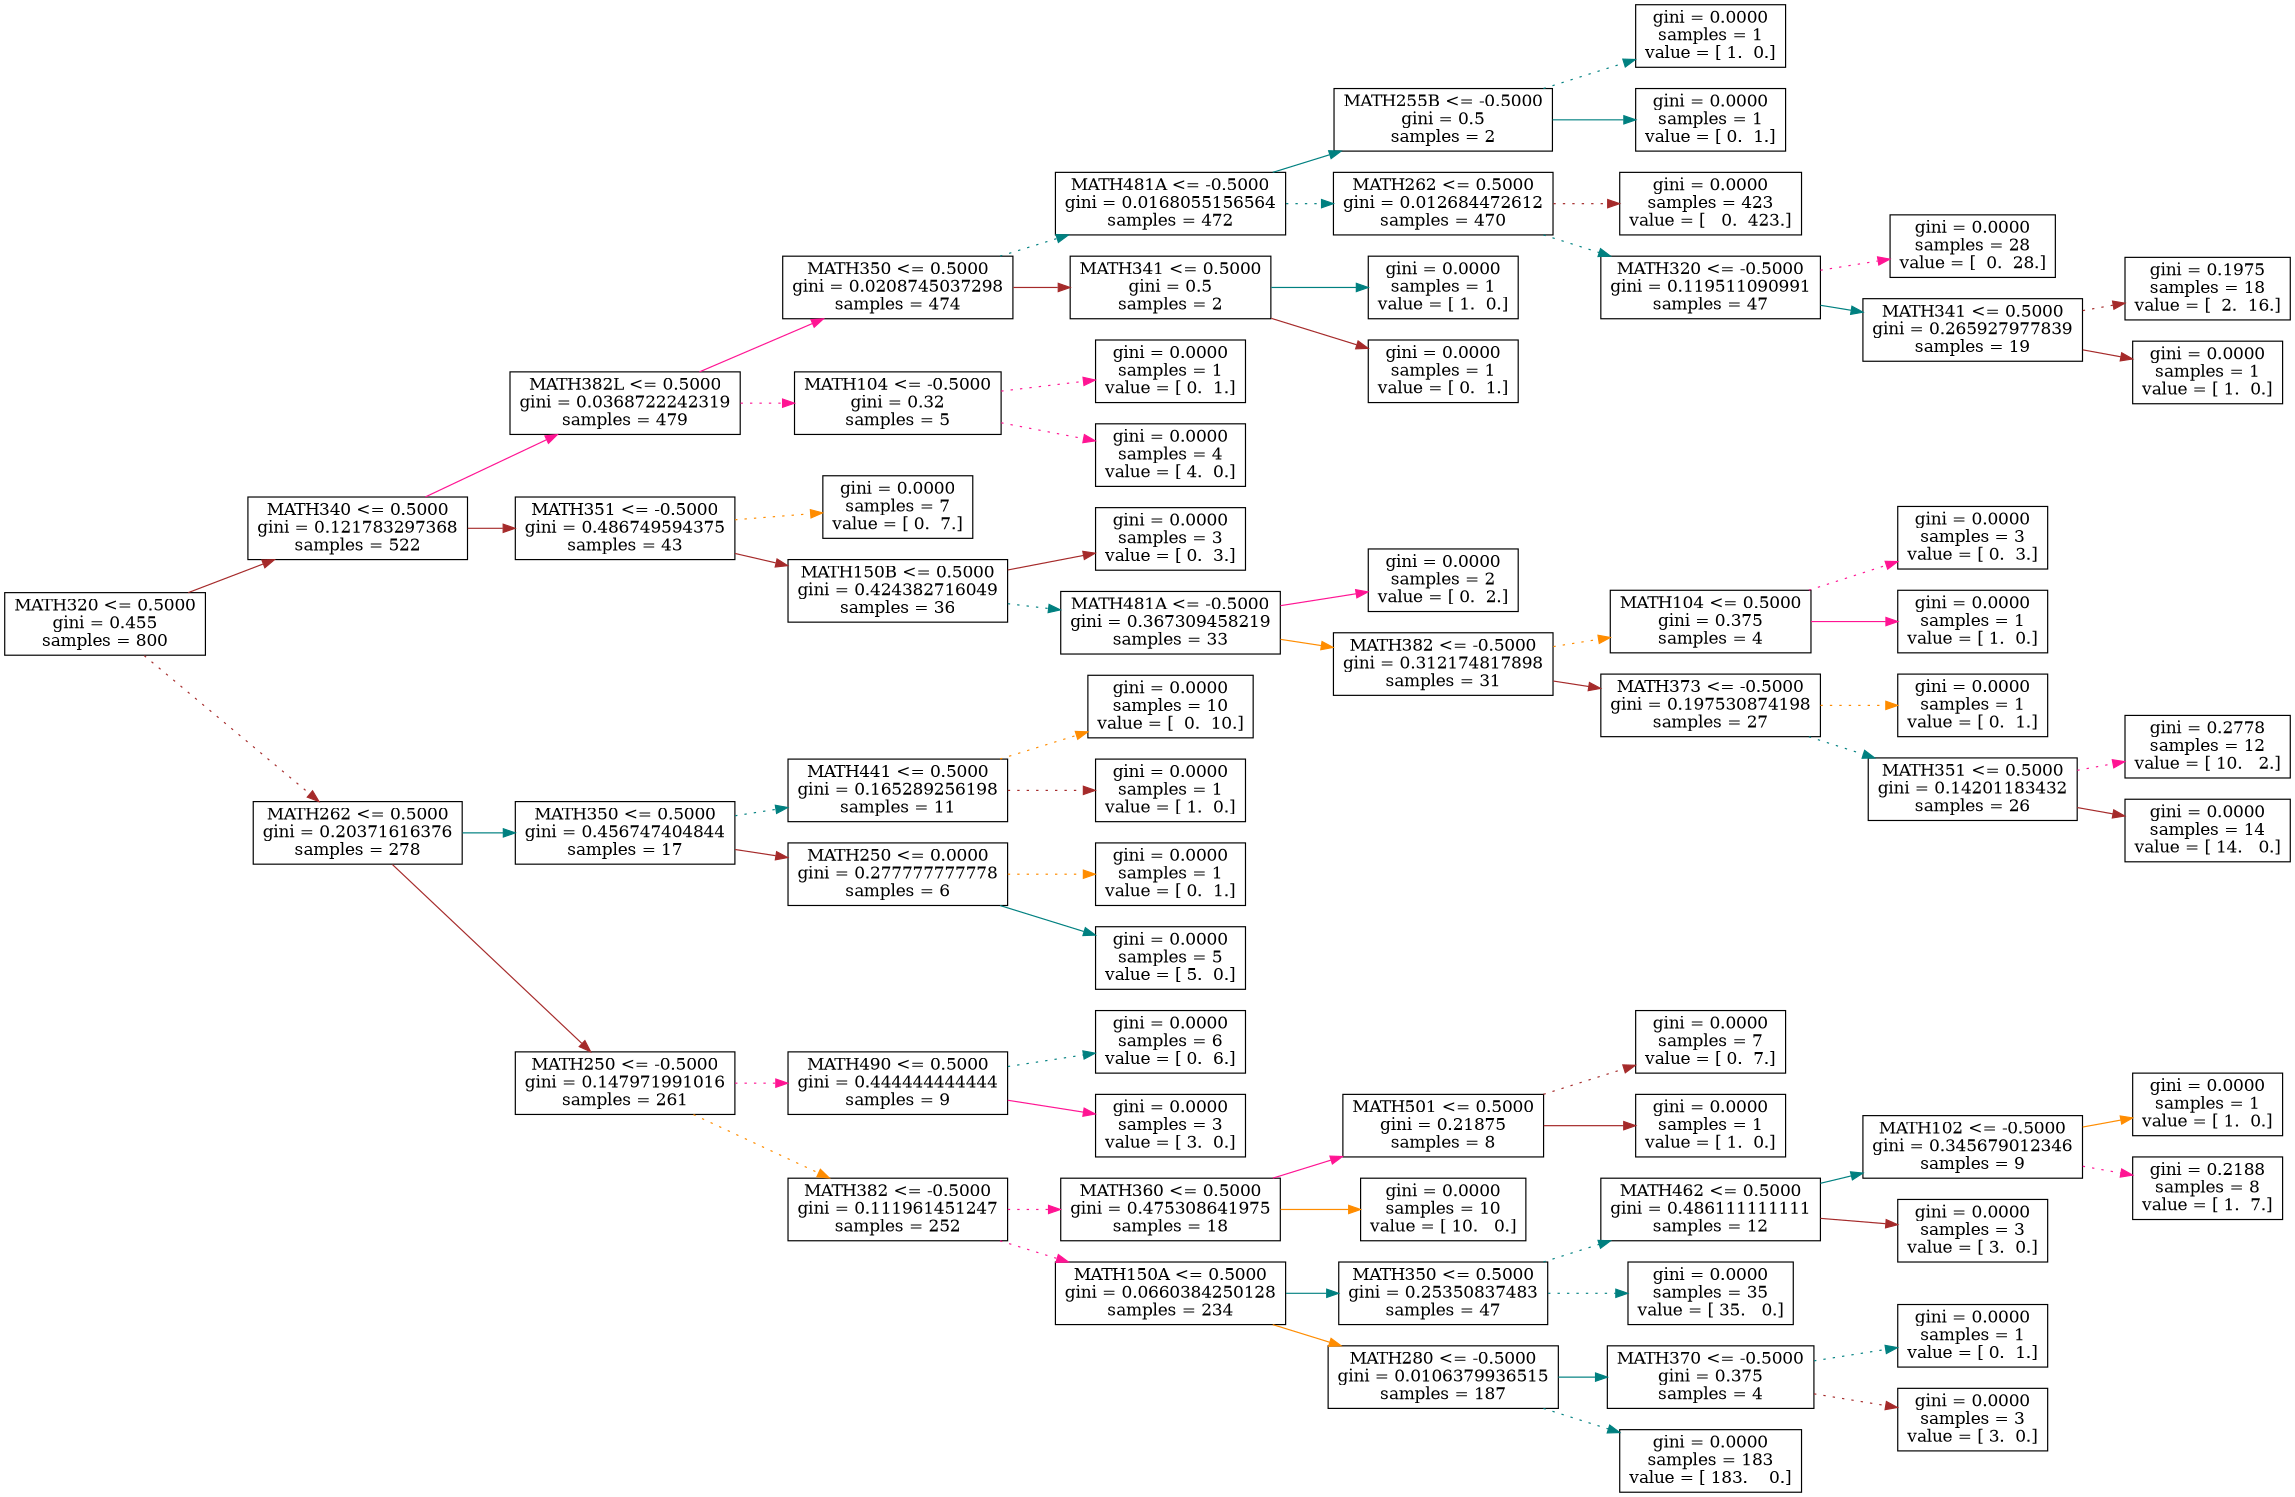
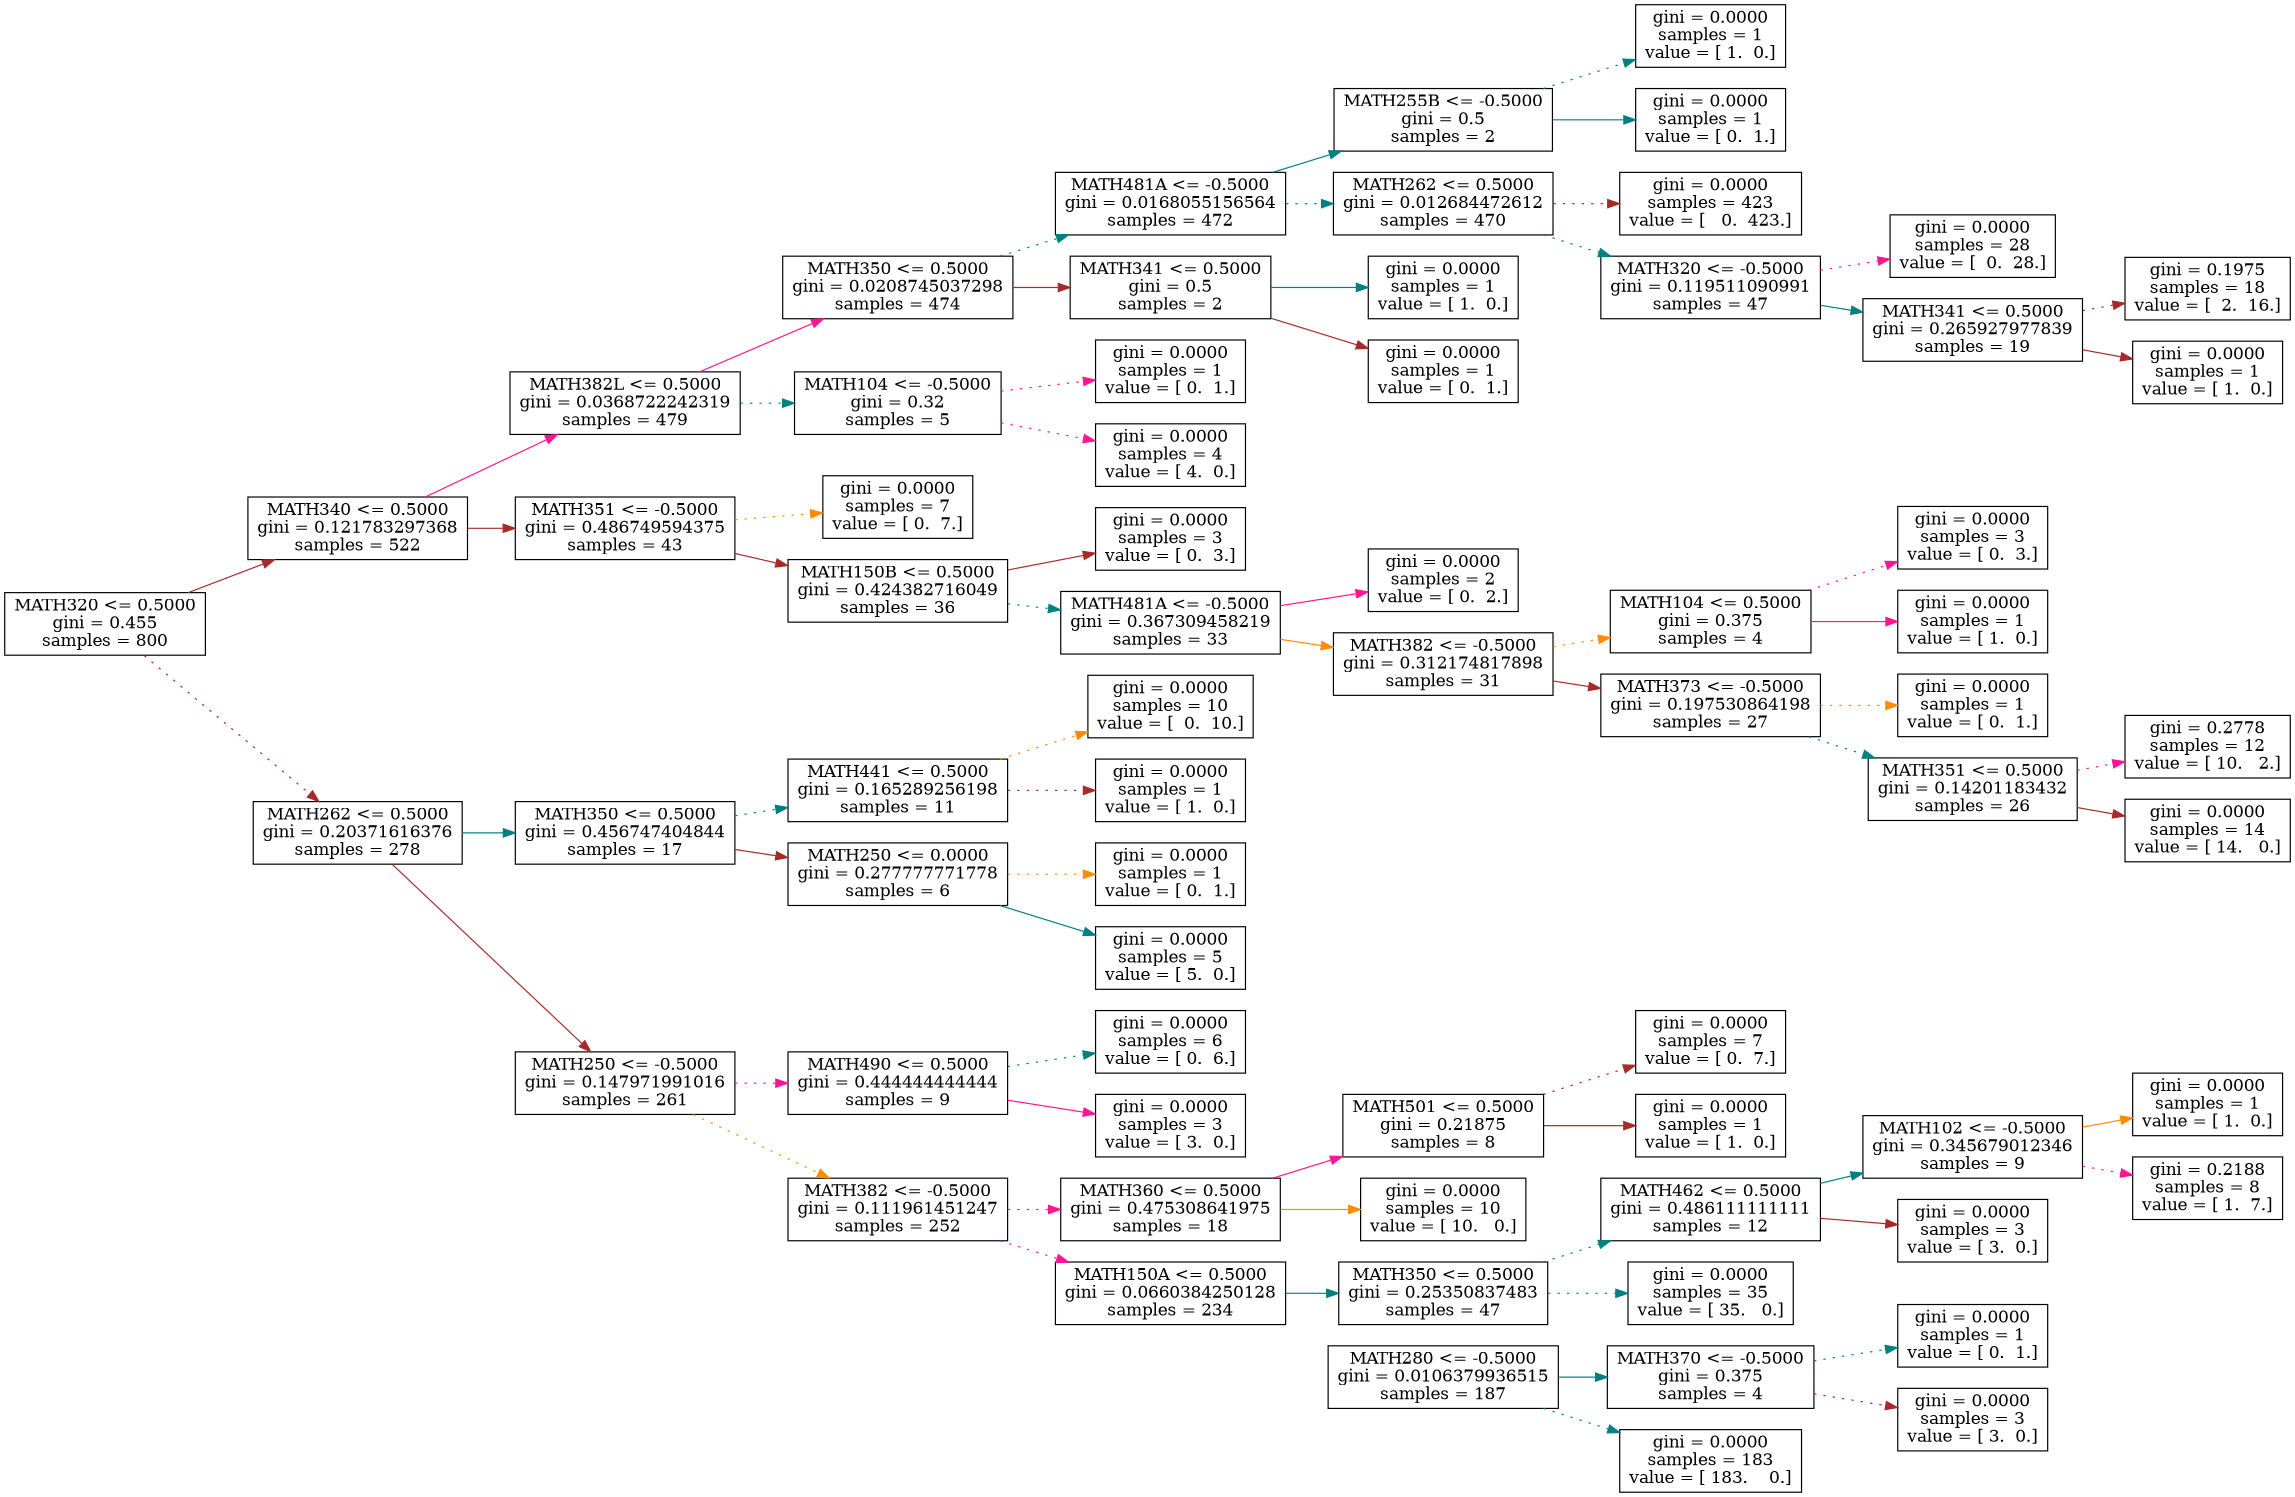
edge "MATH382L <= 0.5000 gini = 0.0368722242319 samples = 479" -> "MATH104 <= -0.5000 gini = 0.32 samples = 5": color deeppink -> teal
node "MATH373 <= -0.5000 gini = 0.197530874198 samples = 27": label "MATH373 <= -0.5000 gini = 0.197530874198 samples = 27" -> "MATH373 <= -0.5000 gini = 0.197530864198 samples = 27"
node "MATH250 <= 0.0000 gini = 0.277777777778 samples = 6": label "MATH250 <= 0.0000 gini = 0.277777777778 samples = 6" -> "MATH250 <= 0.0000 gini = 0.277777771778 samples = 6"
edge "MATH150A <= 0.5000 gini = 0.0660384250128 samples = 234" -> "MATH280 <= -0.5000 gini = 0.0106379936515 samples = 187": removed
